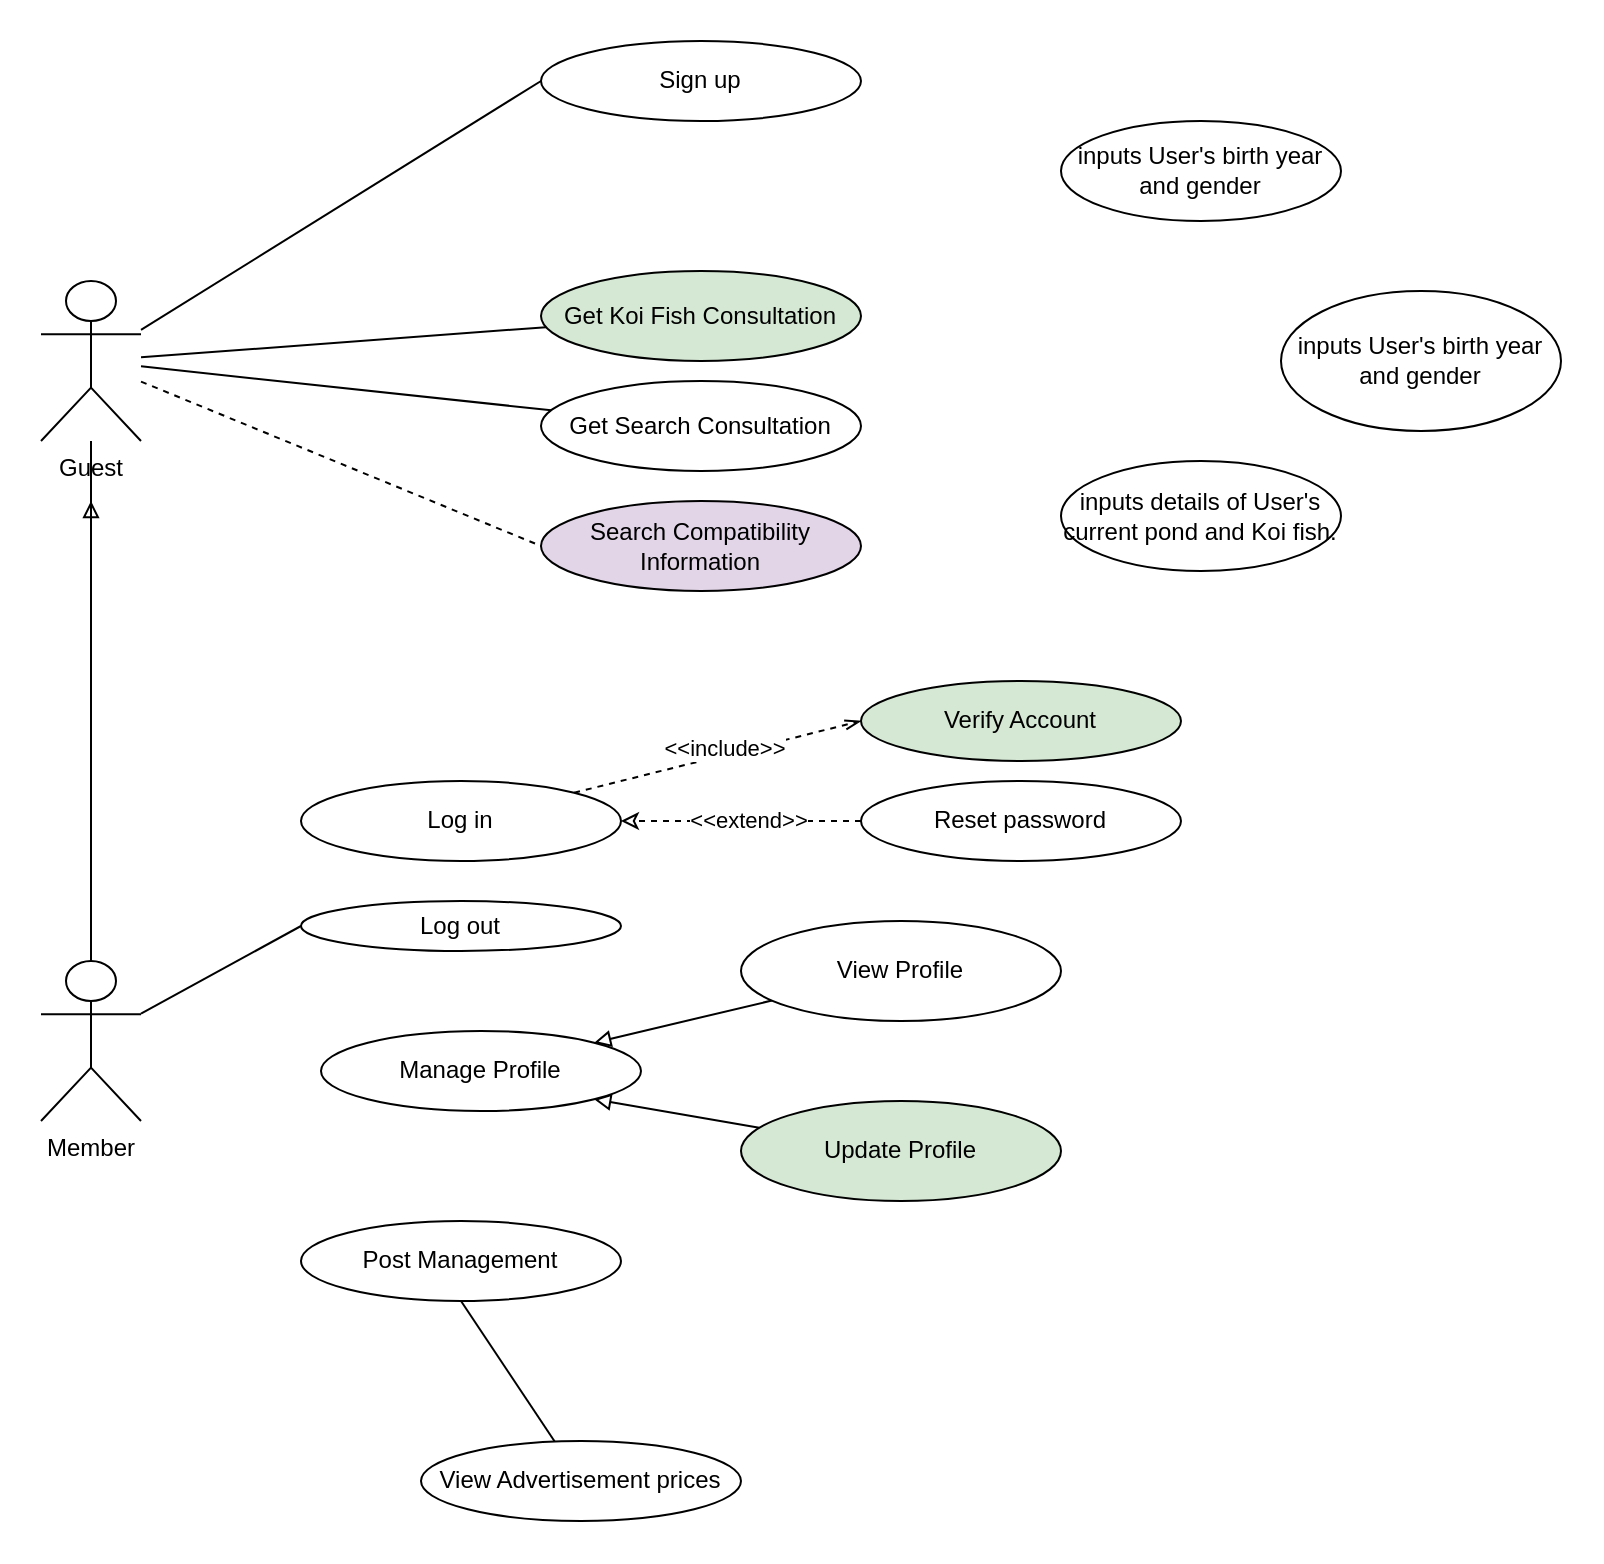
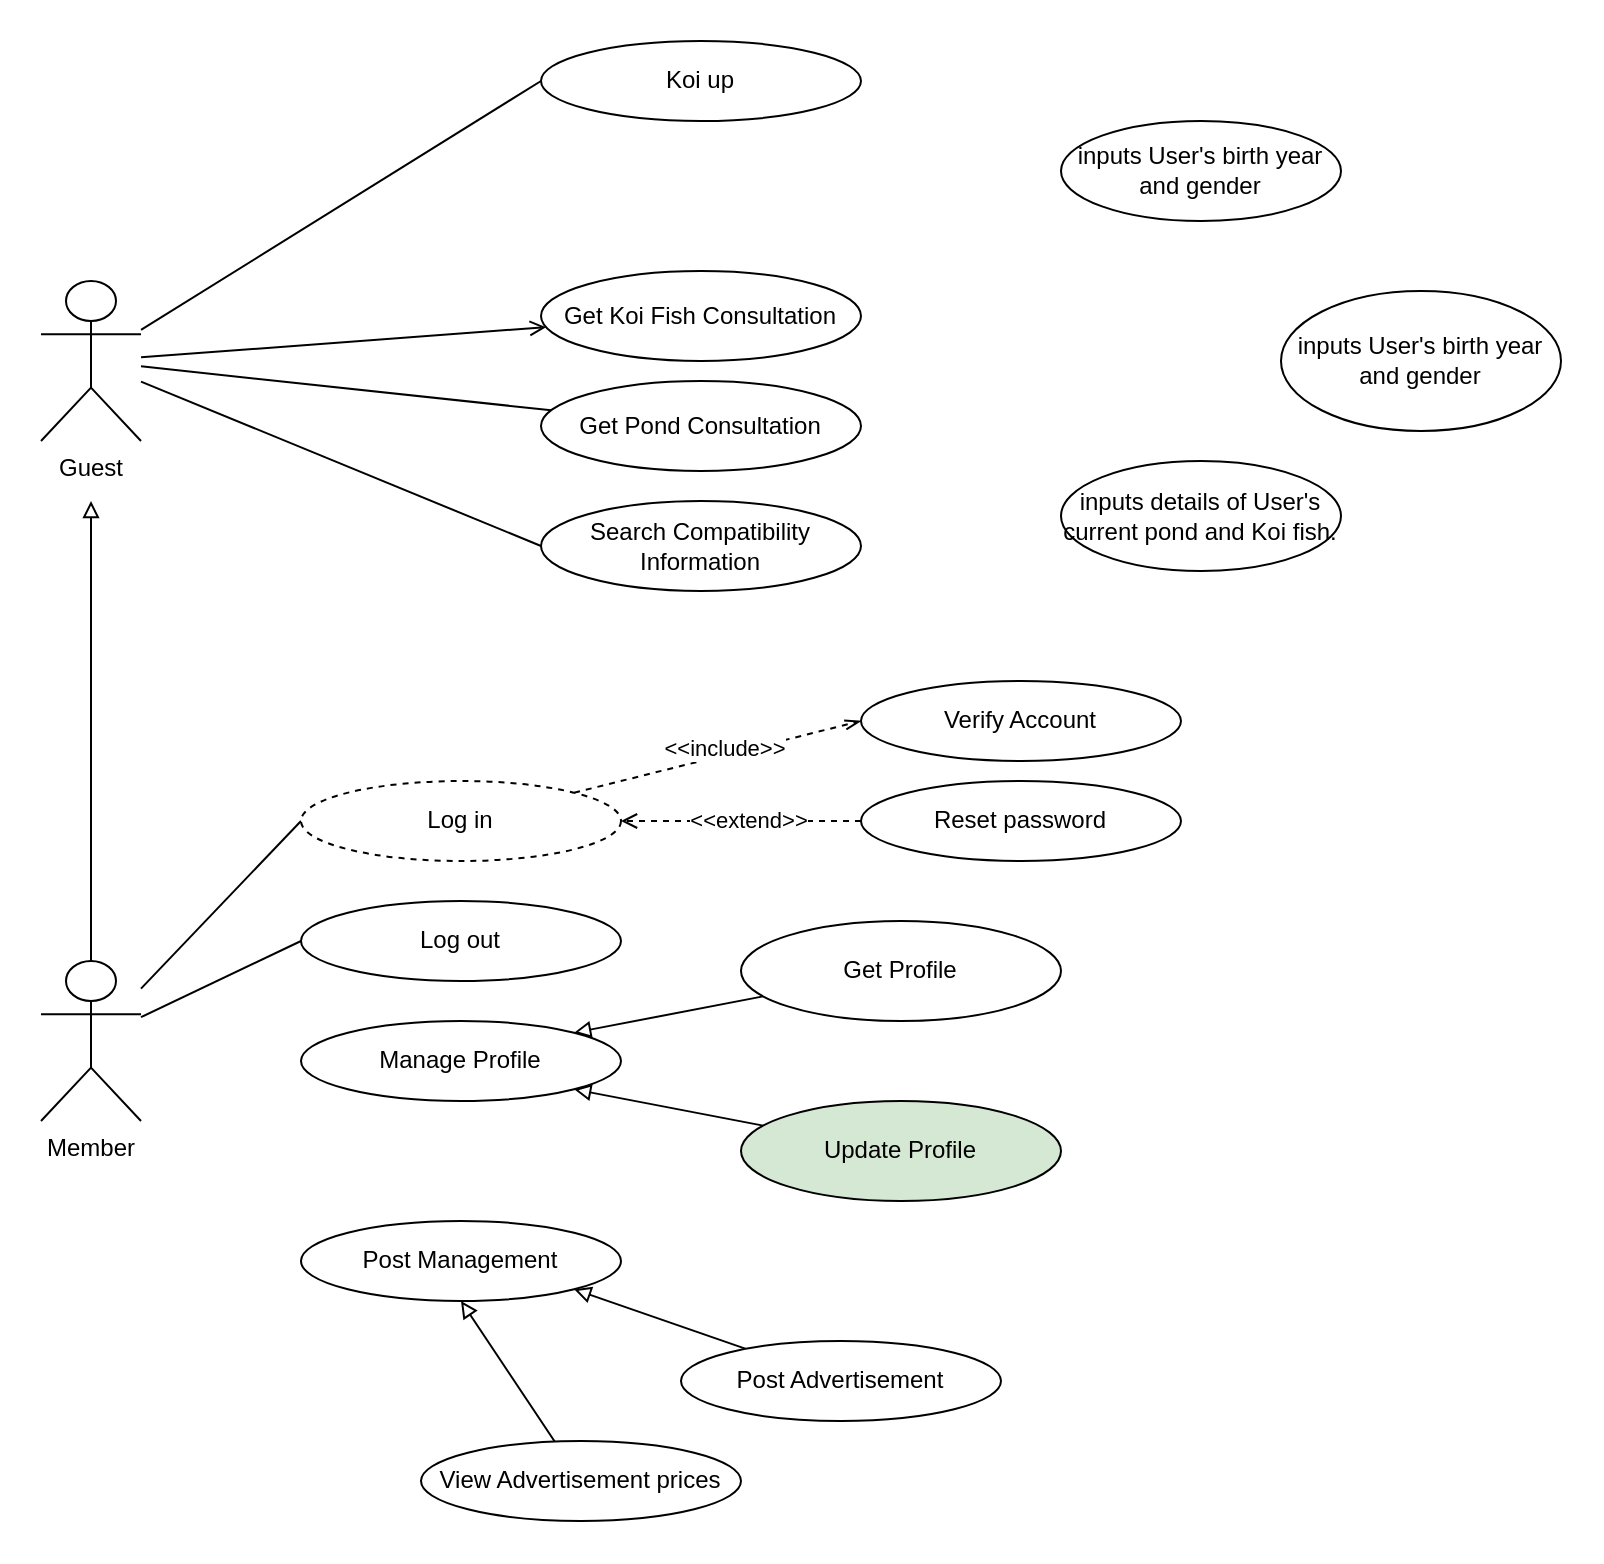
node "Sign up": label "Sign up" -> "Koi up"
node "Get Koi Fish Consultation": fillcolor #d5e8d4 -> #ffffff
edge "Get Koi Fish Consultation" -- "Guest": arrowhead none -> open
node "Get Search Consultation": label "Get Search Consultation" -> "Get Pond Consultation"
edge "Guest" -- "Search Compatibility Information": style dashed -> solid
edge "Guest" -- "Member": now "Log in" -- "Member"
node "Search Compatibility Information": fillcolor #e1d5e7 -> #ffffff
node "Verify Account": fillcolor #d5e8d4 -> #ffffff
node "Log in": style solid -> dashed
edge "Reset password" -> "Log in": arrowhead classic -> open
node "Log out": size 320x50 -> 320x80
node "View Profile": label "View Profile" -> "Get Profile"
node "Manage Profile": moved (481, 1071) -> (461, 1061)
edge "Post Management" -- "View Advertisement prices": arrowhead none -> block
edge "Post Advertisement" -> "Post Management": added
node "Post Advertisement": added
